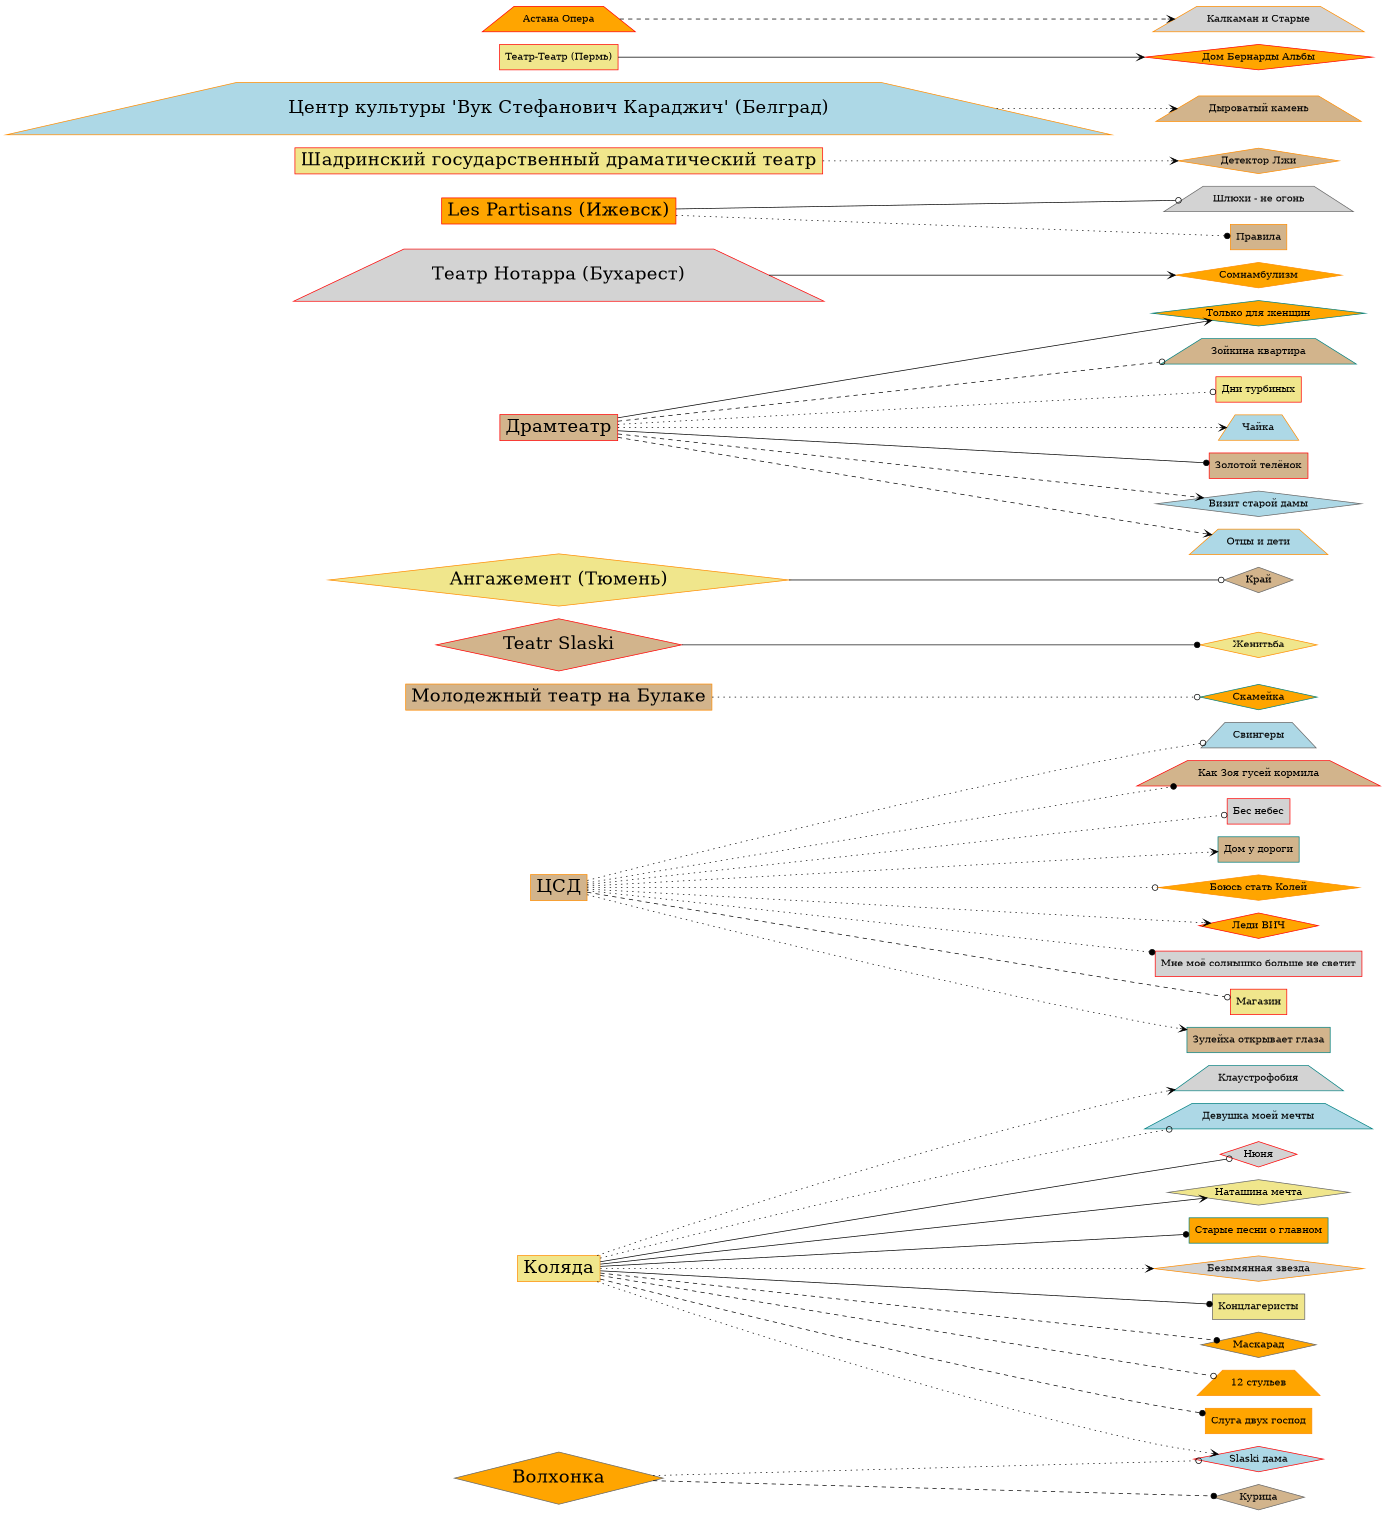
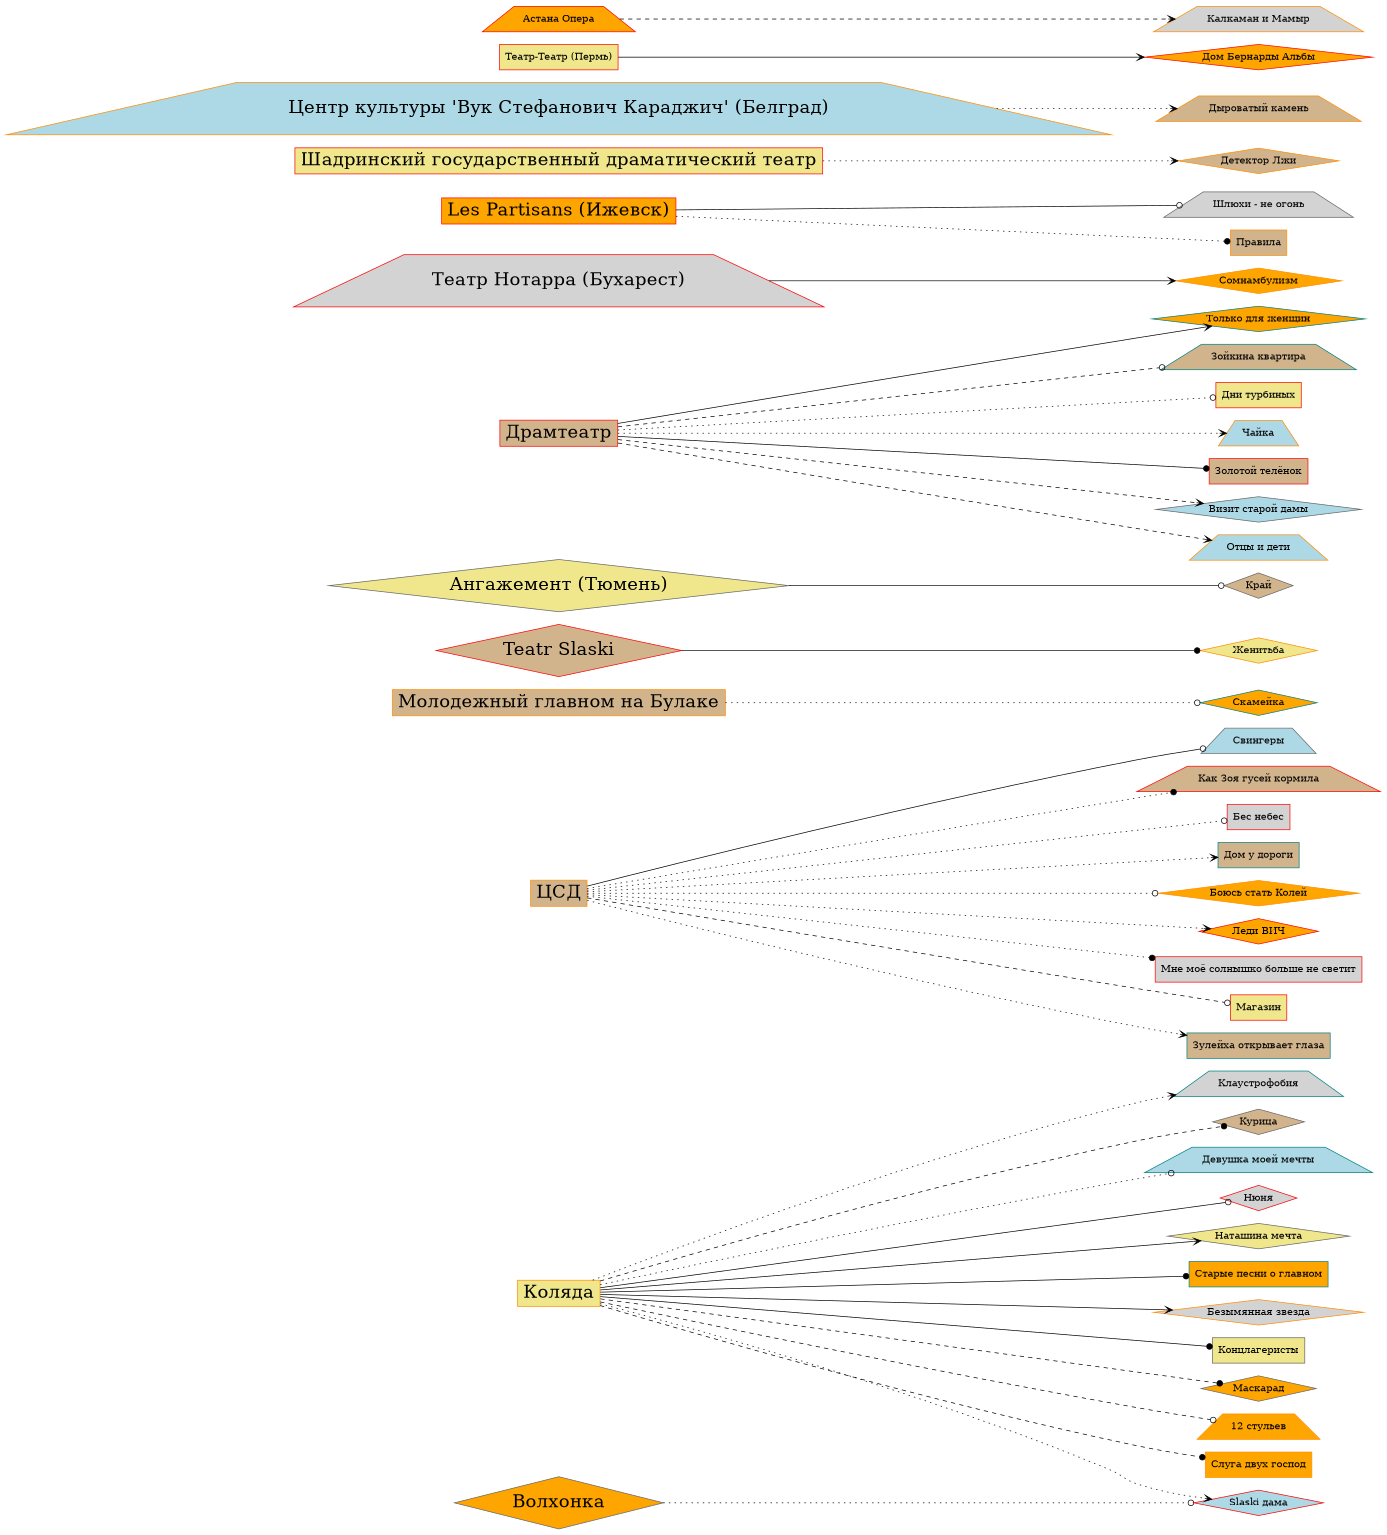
node "Калкаман и Старые": label "Калкаман и Старые" -> "Калкаман и Мамыр"
node "Ангажемент (Тюмень)": color darkorange -> gray40
node "Молодежный театр на Булаке": label "Молодежный театр на Булаке" -> "Молодежный главном на Булаке"
edge "ЦСД" -> "Свингеры": style dotted -> solid
edge "Коляда" -> "Безымянная звезда": style dotted -> solid
edge "Волхонка" -> "Курица": now "Коляда" -> "Курица"
